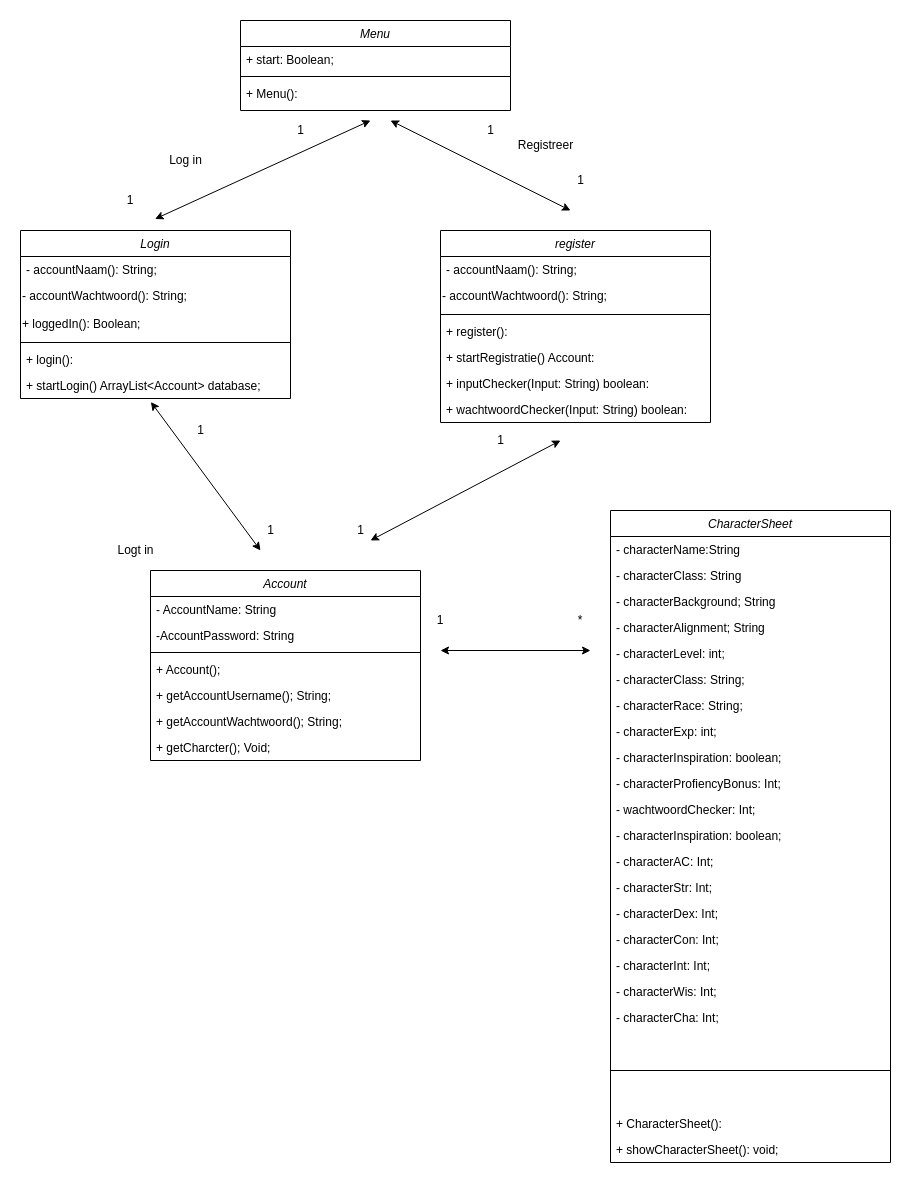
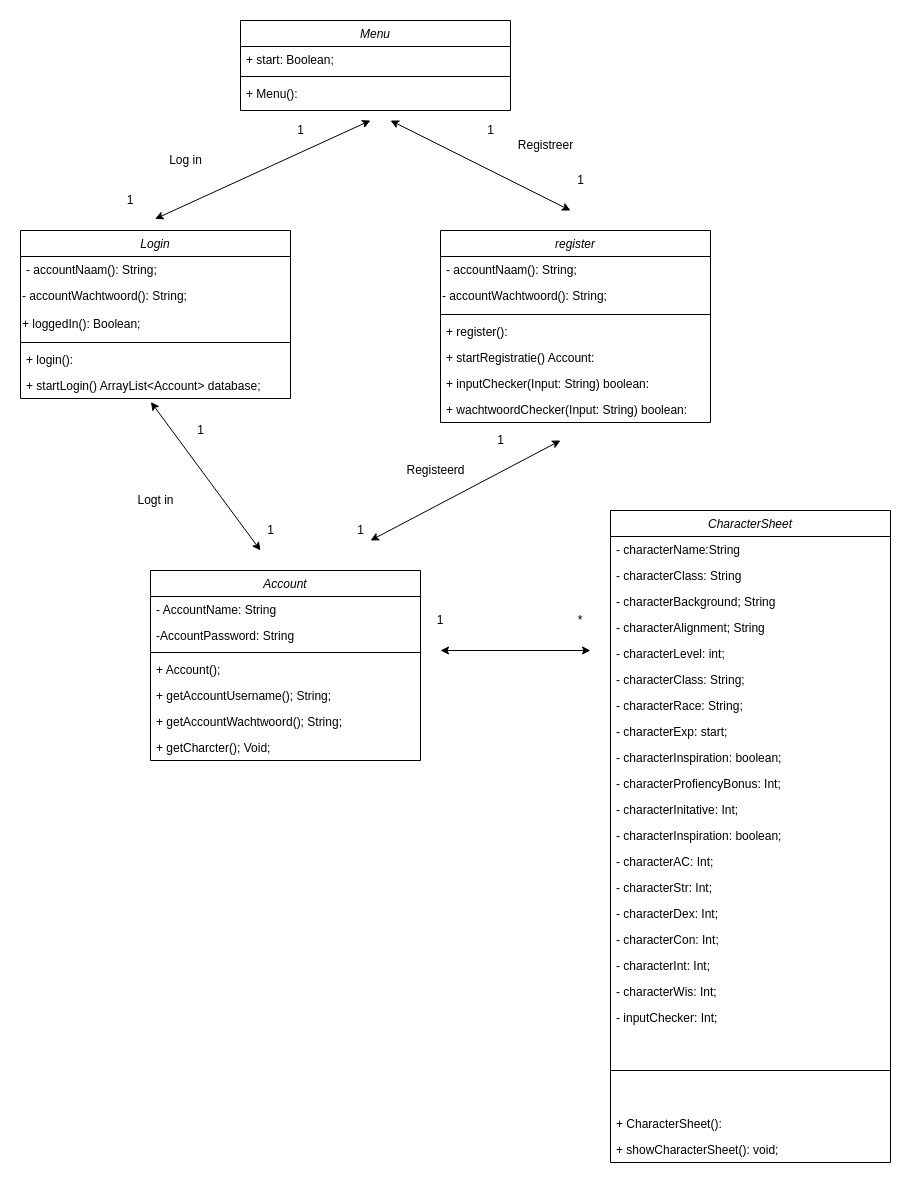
node "Registeerd": added
node "Logt in": moved (136, 551) -> (156, 501)
node "- characterExp: int;": label "- characterExp: int;" -> "- characterExp: start;"
node "- wachtwoordChecker: Int;": label "- wachtwoordChecker: Int;" -> "- characterInitative: Int;"
node "- characterCha: Int;": label "- characterCha: Int;" -> "- inputChecker: Int;"
